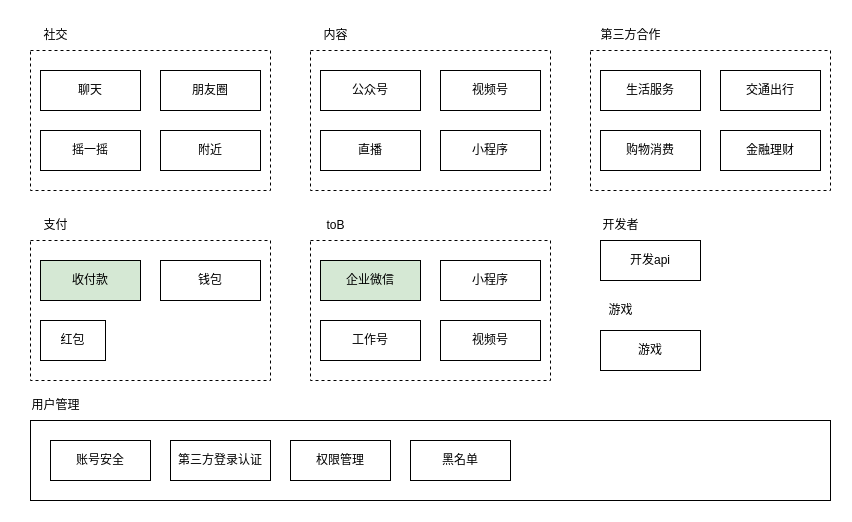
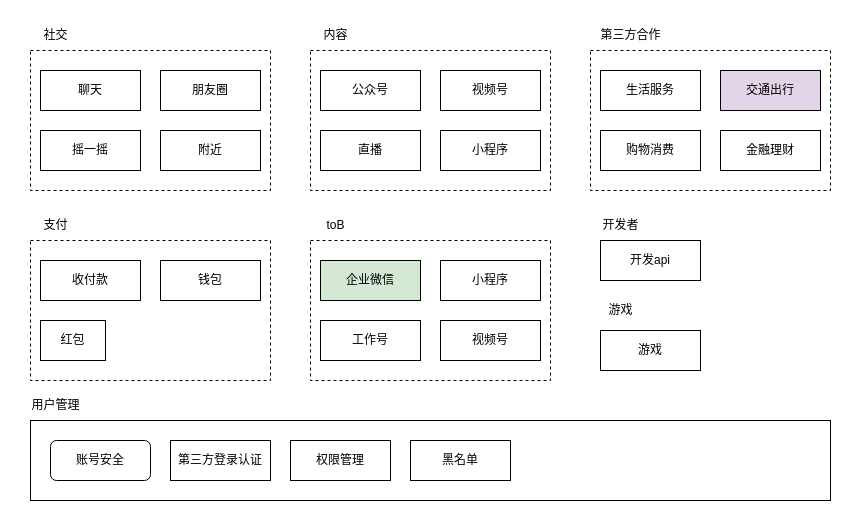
node "交通出行": fillcolor #ffffff -> #e1d5e7
node "收付款": fillcolor #d5e8d4 -> #ffffff
node "账号安全": shape rectangle -> rounded rectangle
